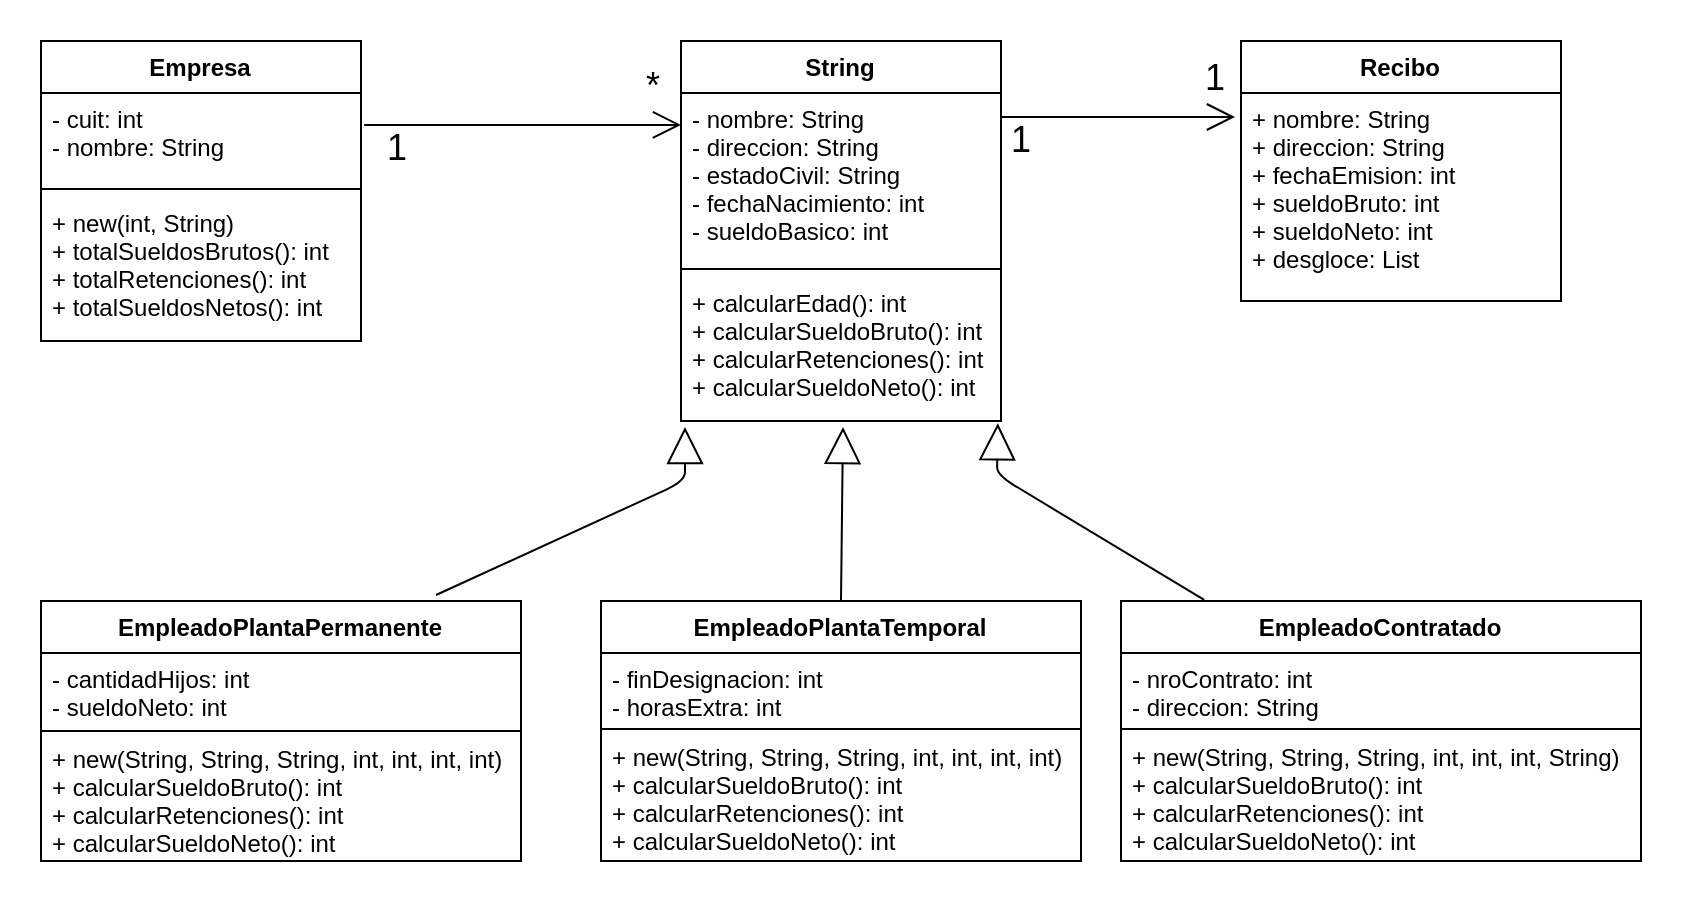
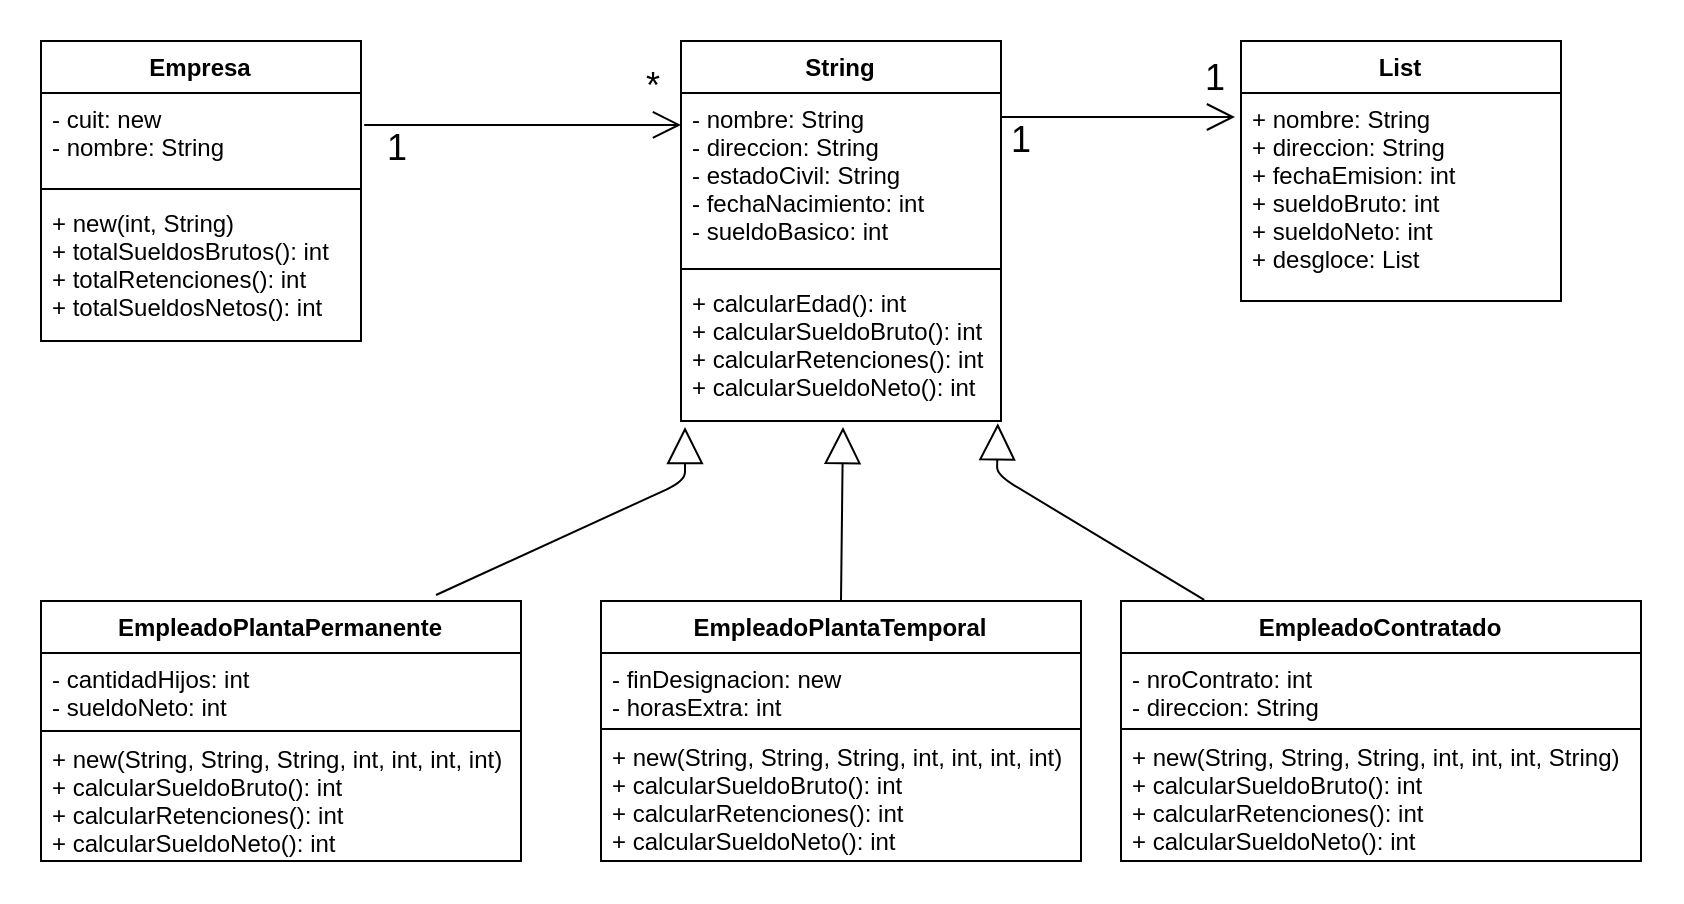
node "Recibo": label "Recibo" -> "List"
node "- cuit: int - nombre: String": label "- cuit: int - nombre: String" -> "- cuit: new - nombre: String"
node "- finDesignacion: int - horasExtra: int": label "- finDesignacion: int - horasExtra: int" -> "- finDesignacion: new - horasExtra: int"
